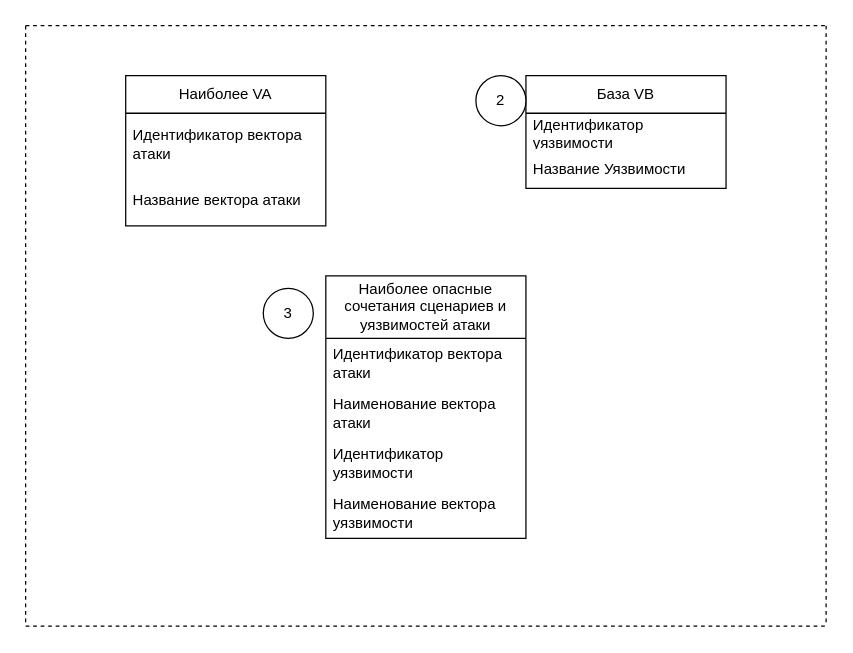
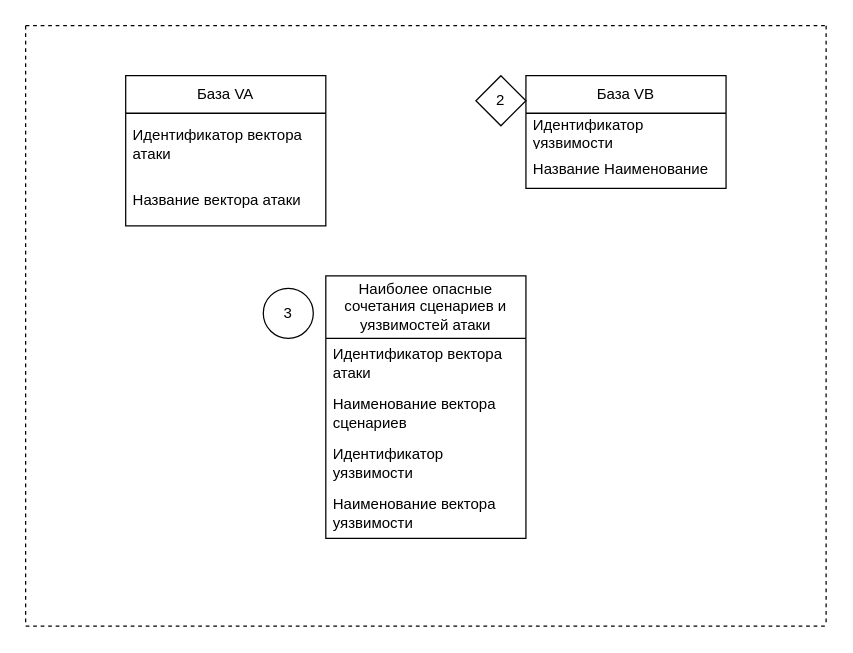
node "Наиболее VA": label "Наиболее VA" -> "База VA"
node "2": shape ellipse -> diamond
node "Название Уязвимости": label "Название Уязвимости" -> "Название Наименование"
node "Наименование вектора атаки": label "Наименование вектора атаки" -> "Наименование вектора сценариев"
